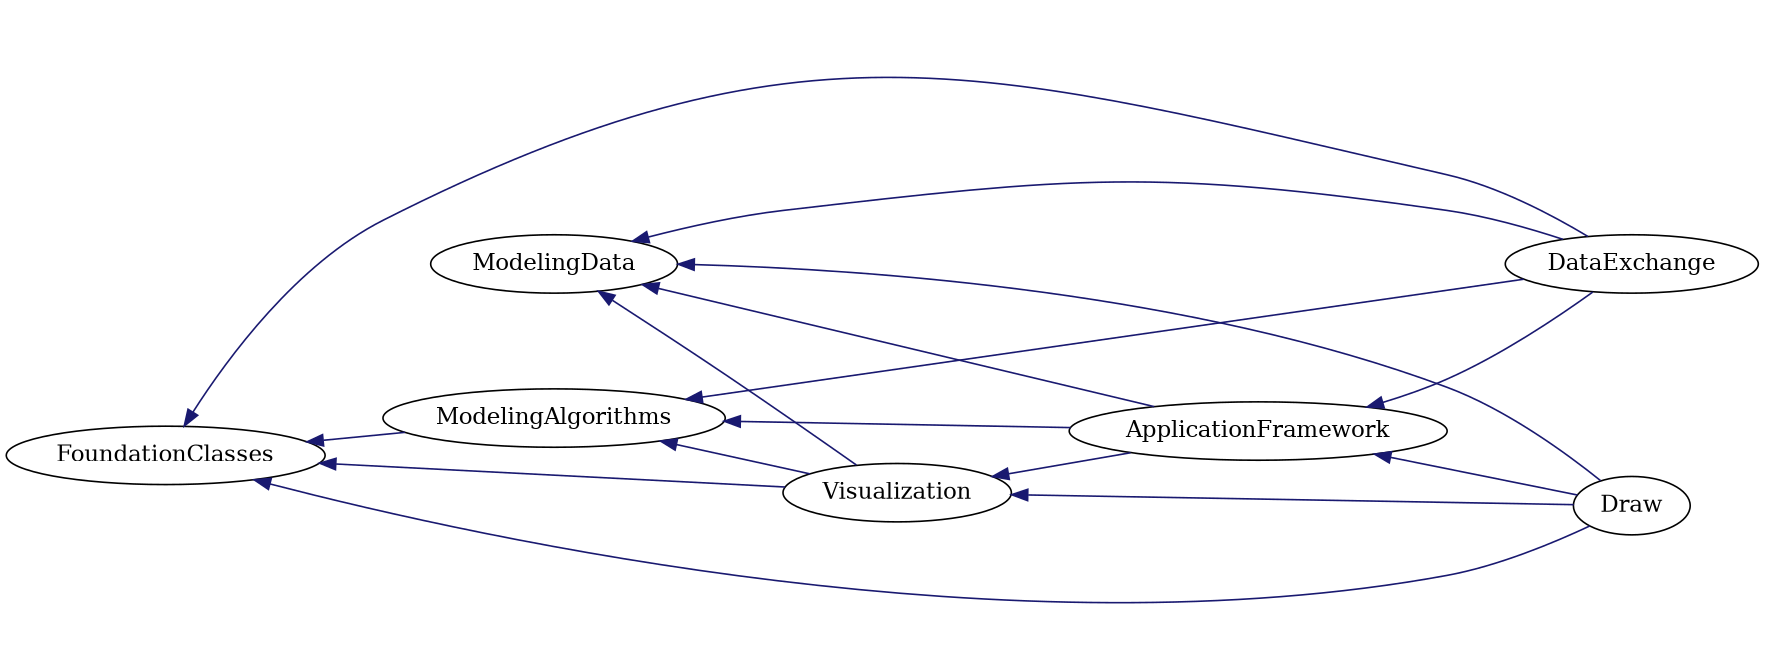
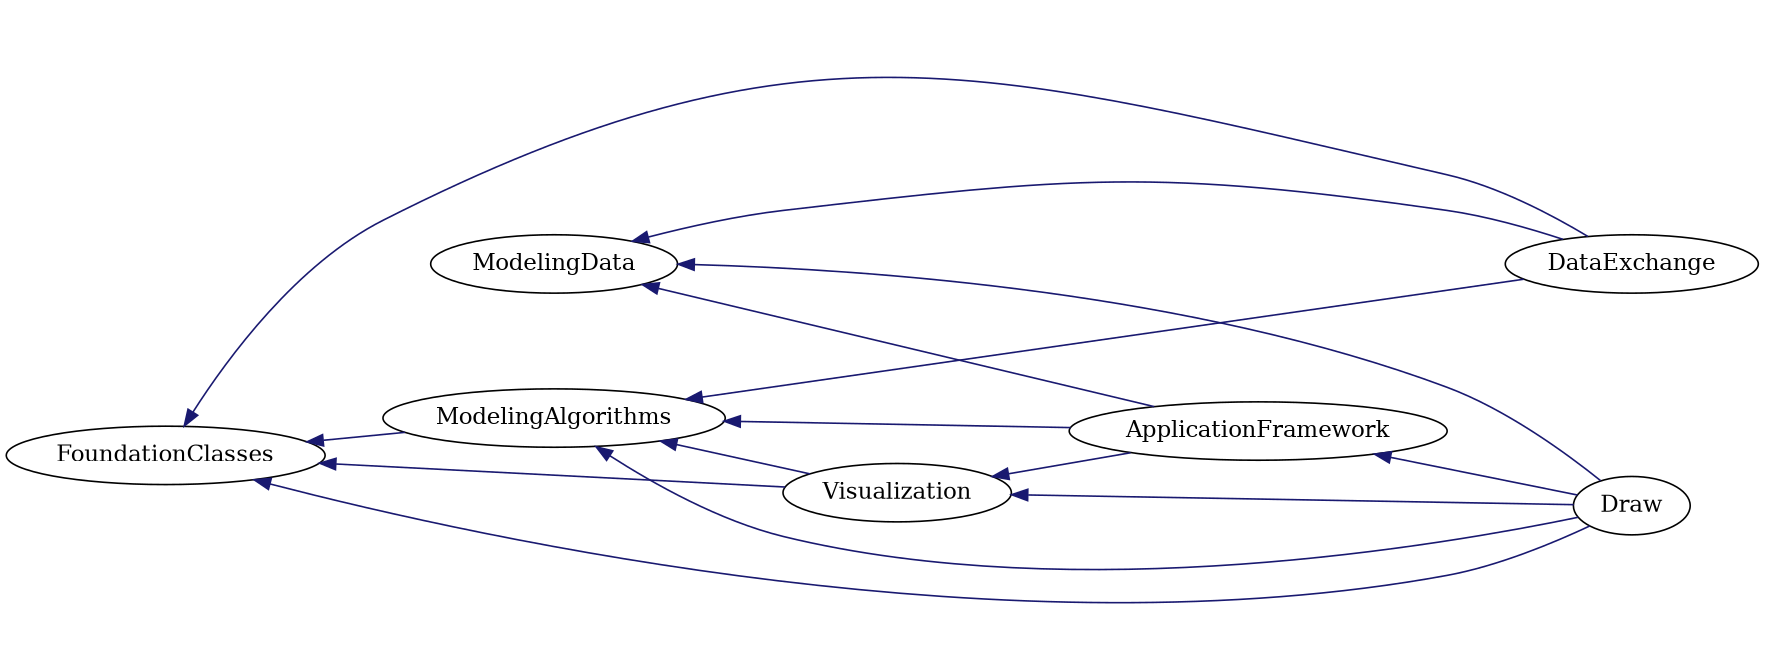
edge "DataExchange" -> "ApplicationFramework": removed
edge "Visualization" -> "ModelingData": removed
edge "Draw" -> "ModelingAlgorithms": added
